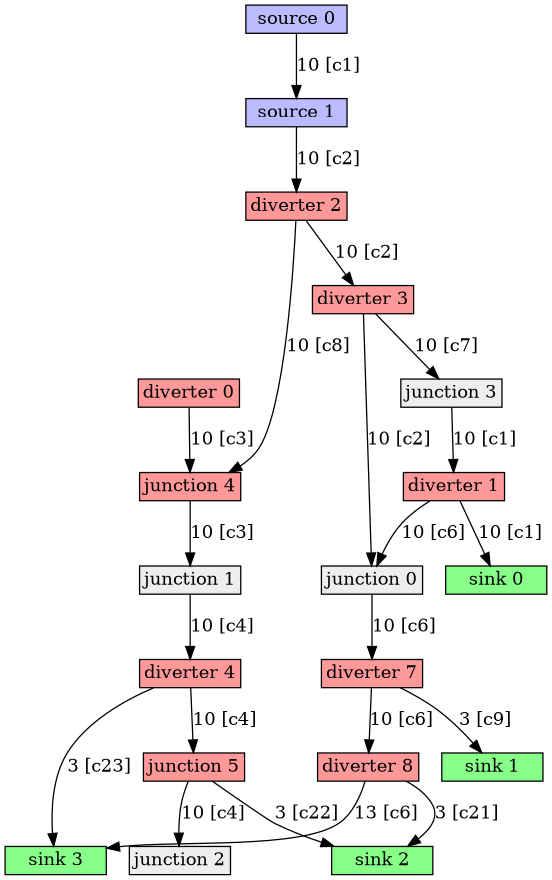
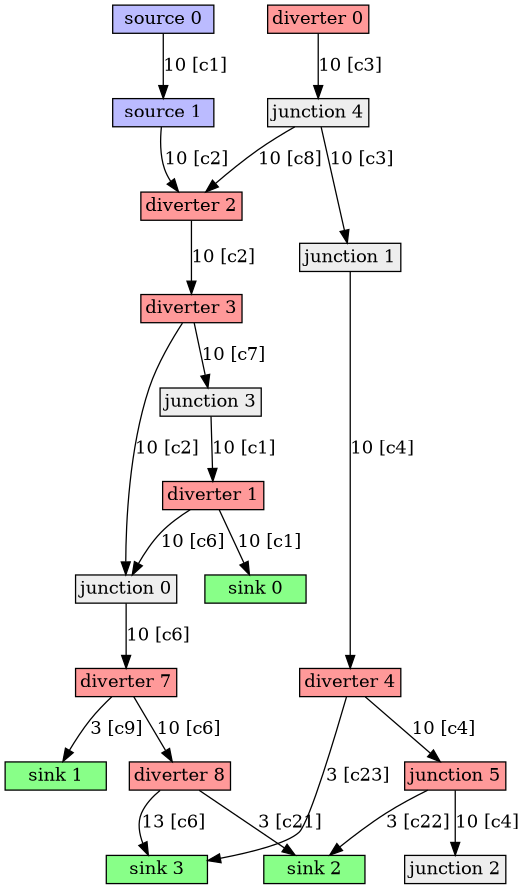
edge "diverter 2" -> "junction 4": reversed
node "junction 4": fillcolor #ff9999 -> #eeeeee
